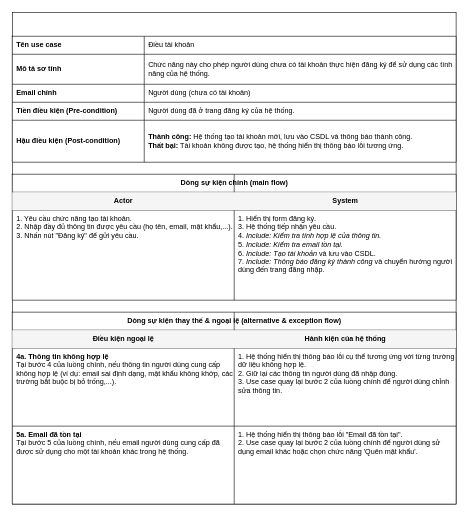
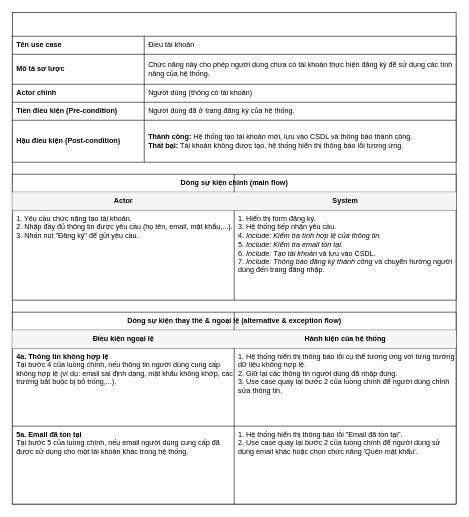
node "Mô tả sơ tính": label "Mô tả sơ tính" -> "Mô tả sơ lược"
node "Email chính": label "Email chính" -> "Actor chính"
node "Người dùng (chưa có tài khoản)": label "Người dùng (chưa có tài khoản)" -> "Người dùng (thông có tài khoản)"
